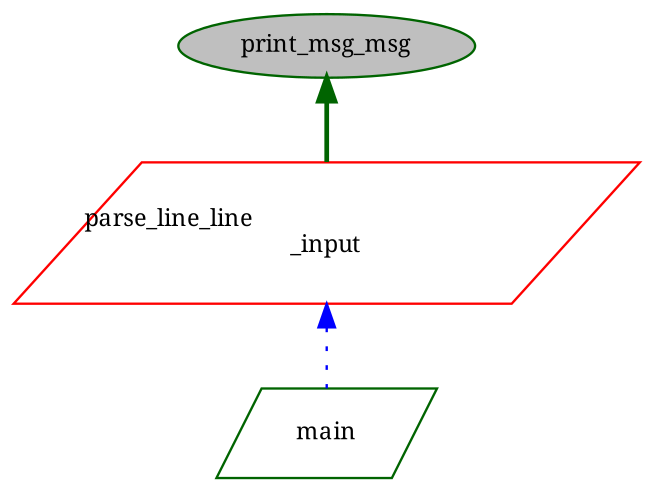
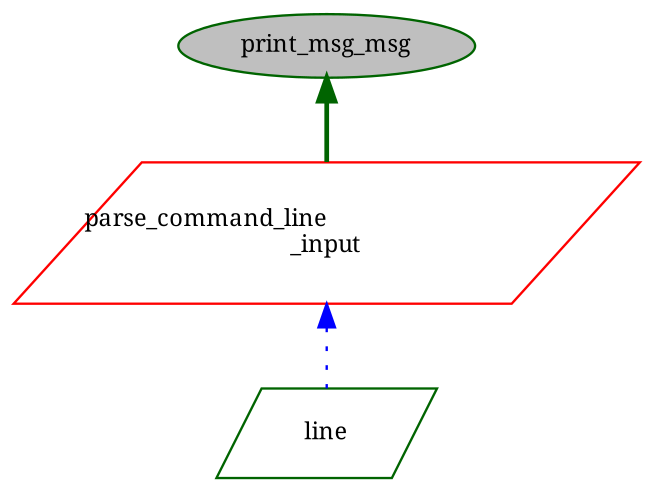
node "parse_line_line _input": label "parse_line_line _input" -> "parse_command_line _input"
node "main": label "main" -> "line"
